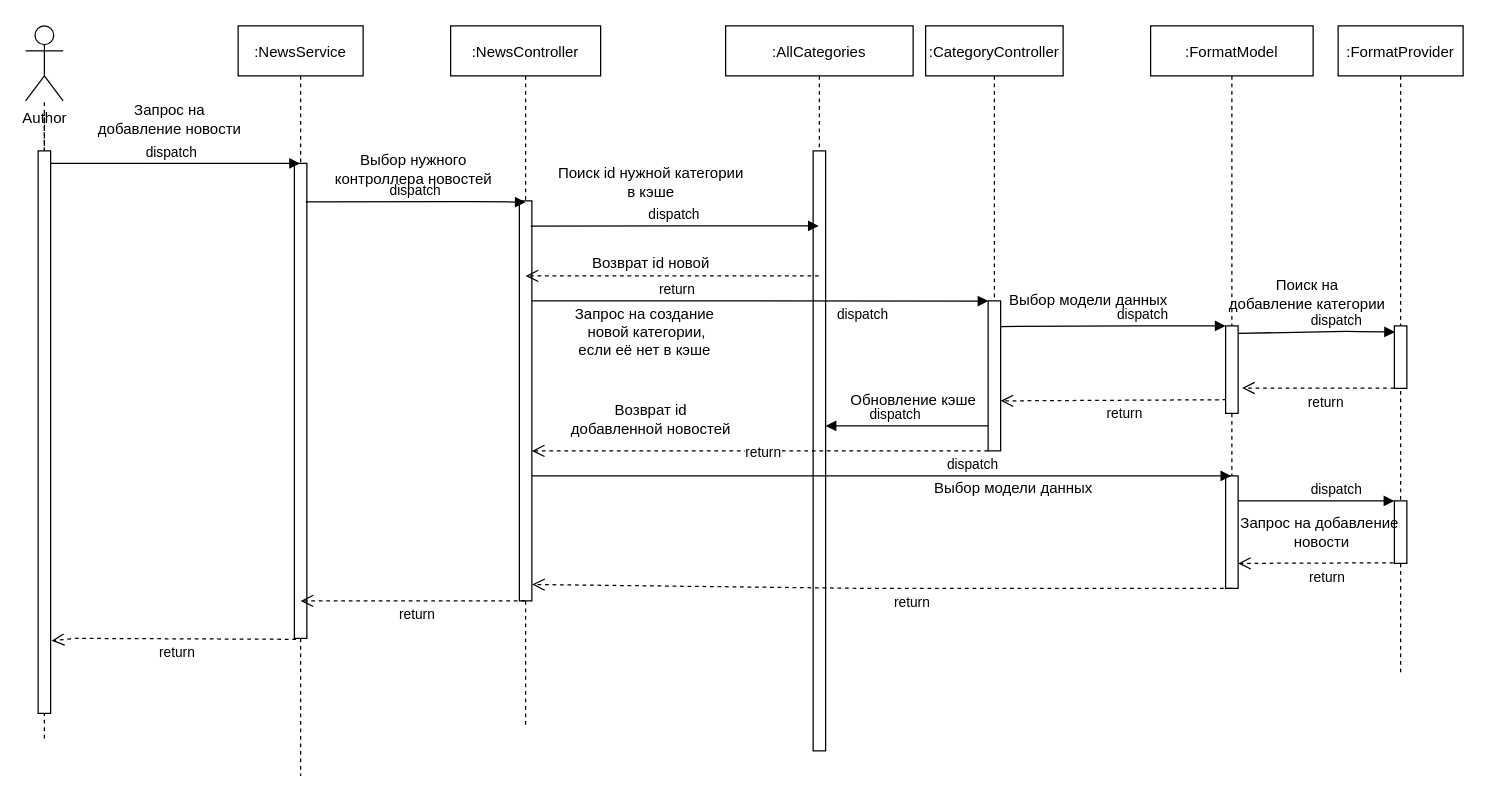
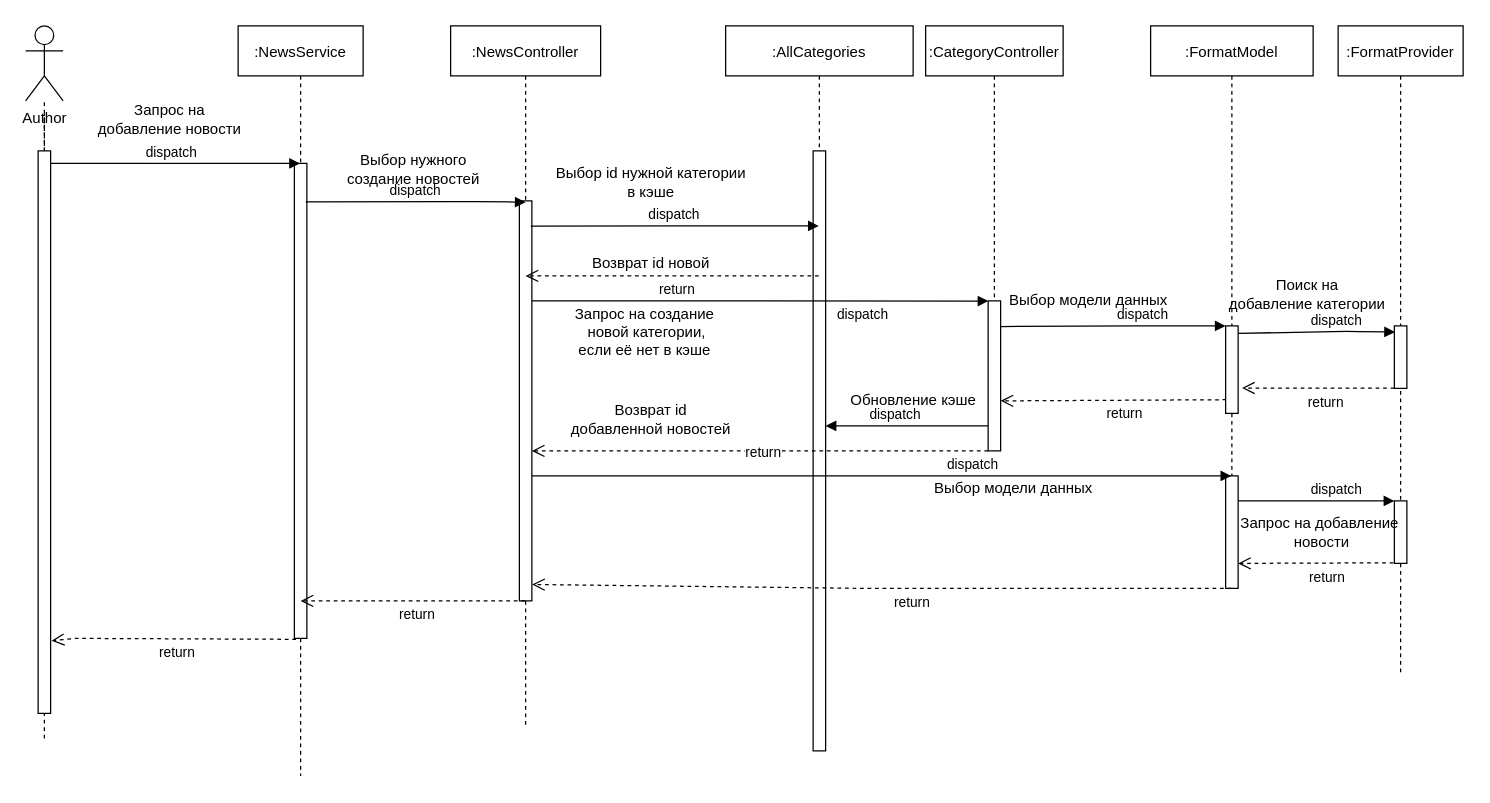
node "Выбор нужного контроллера новостей": label "Выбор нужного контроллера новостей" -> "Выбор нужного создание новостей"
node "Поиск id нужной категории в кэше": label "Поиск id нужной категории в кэше" -> "Выбор id нужной категории в кэше"
